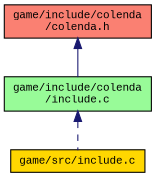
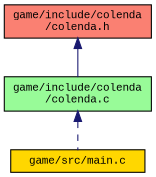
node "game/include/colenda /include.c": label "game/include/colenda /include.c" -> "game/include/colenda /colenda.c"
node "game/src/include.c": label "game/src/include.c" -> "game/src/main.c"
